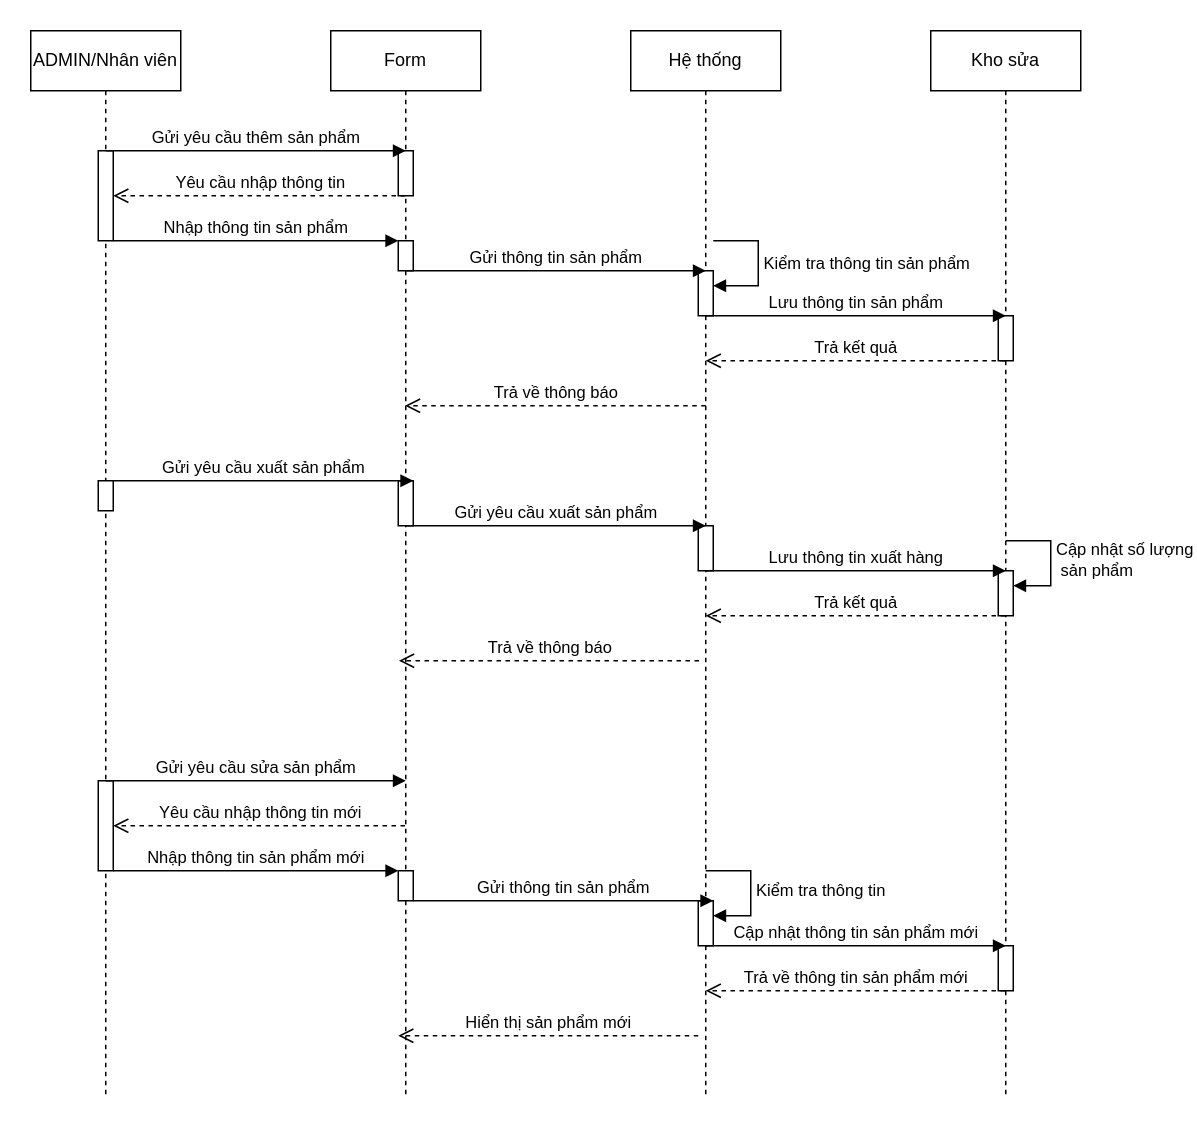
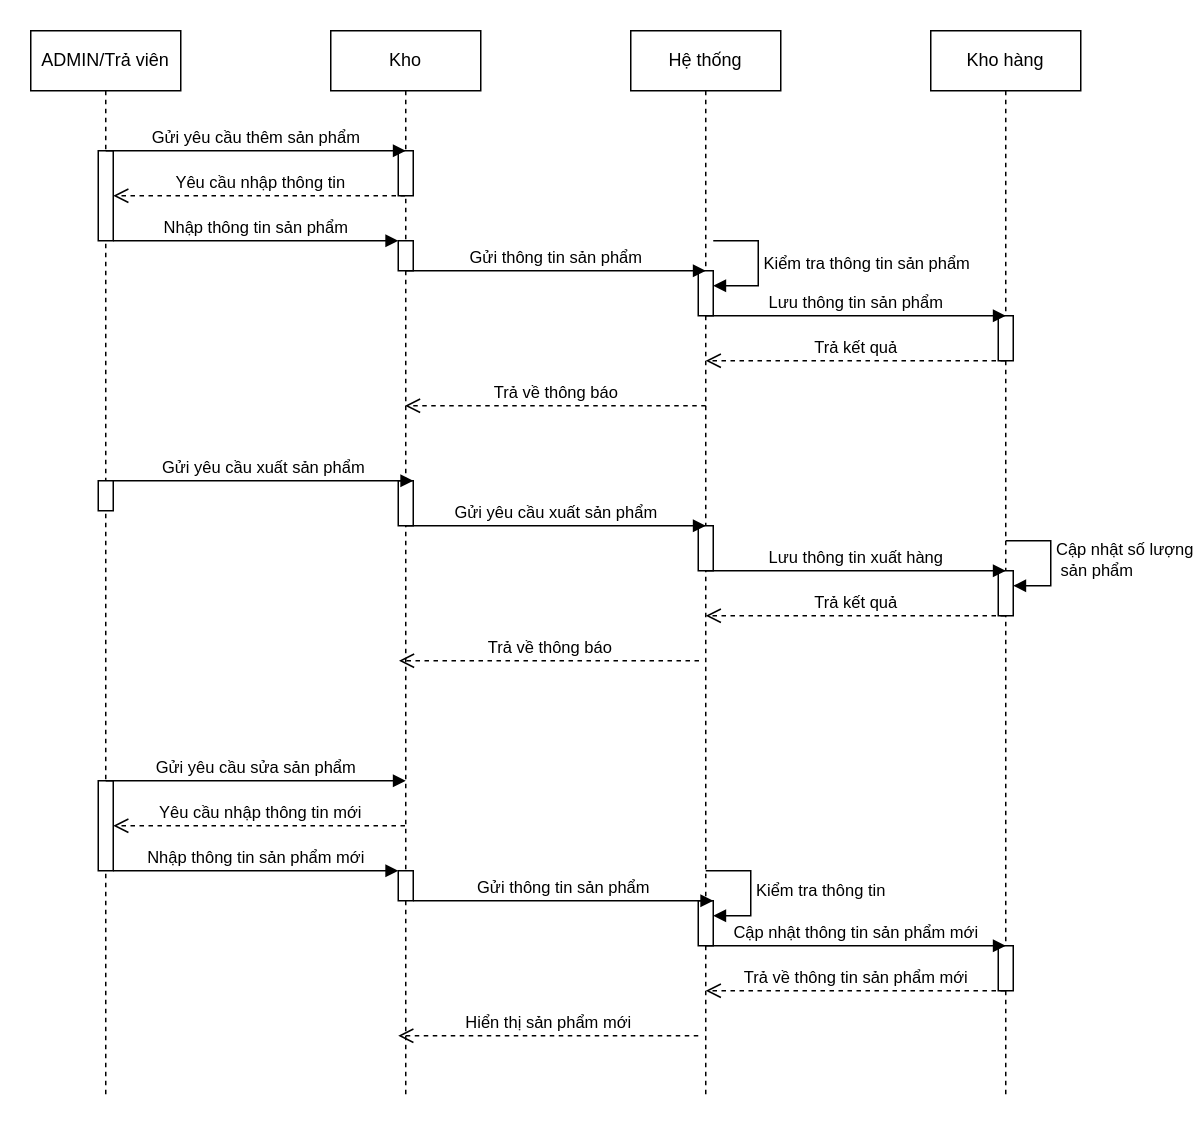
node "ADMIN/Nhân viên": label "ADMIN/Nhân viên" -> "ADMIN/Trả viên"
node "Form": label "Form" -> "Kho"
node "Kho sửa": label "Kho sửa" -> "Kho hàng"
